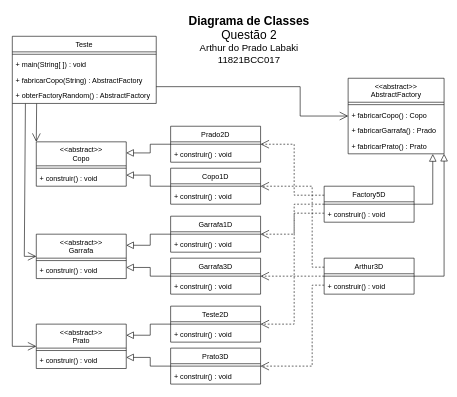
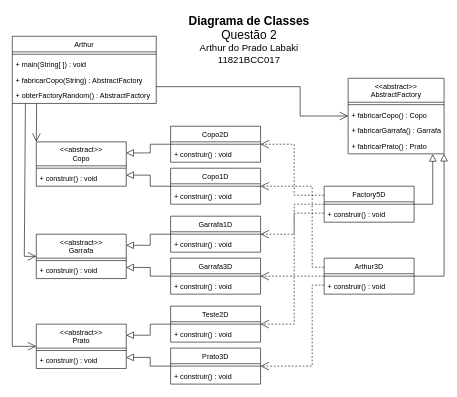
node "Teste": label "Teste" -> "Arthur"
node "+ fabricarGarrafa() : Prado": label "+ fabricarGarrafa() : Prado" -> "+ fabricarGarrafa() : Garrafa"
node "Prado2D": label "Prado2D" -> "Copo2D"
